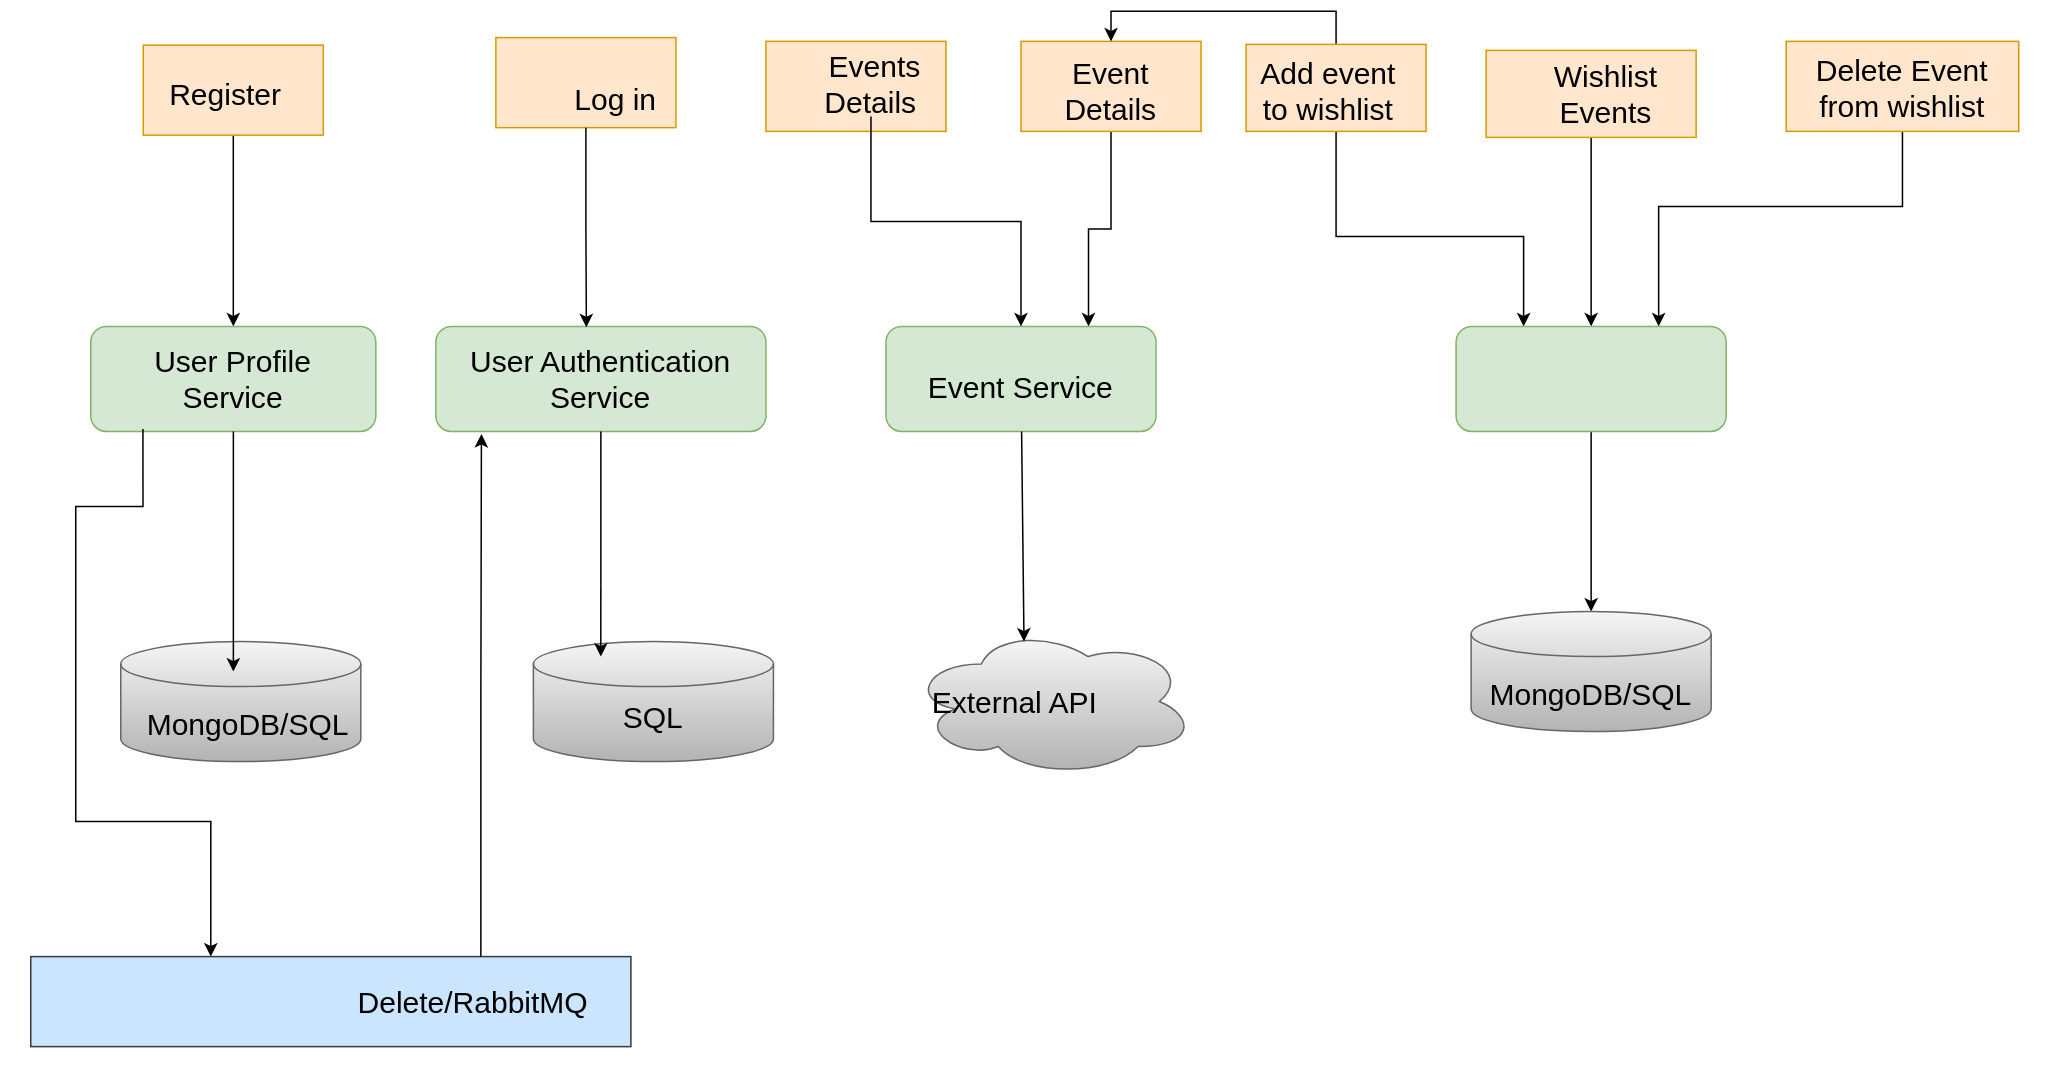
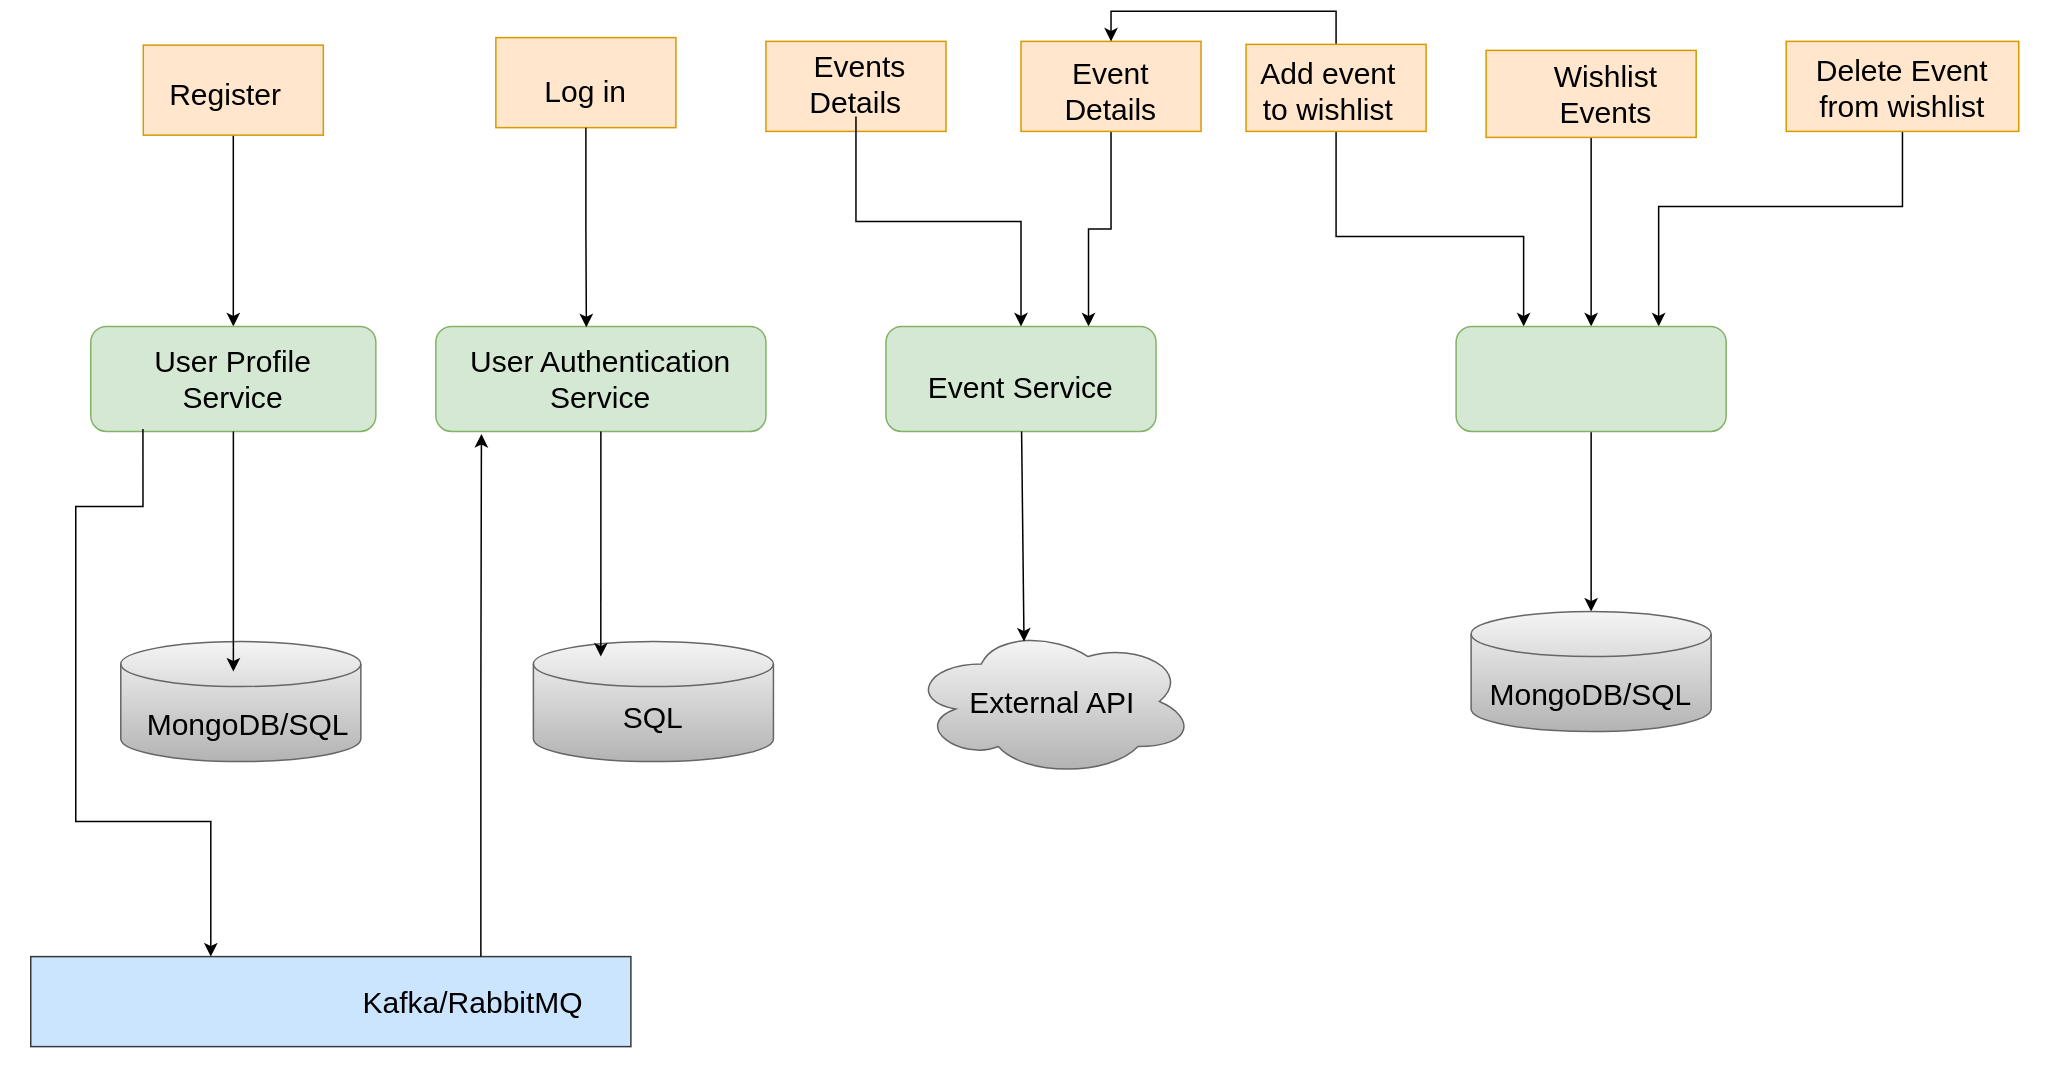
node "Events Details": moved (871, 83) -> (856, 83)
node "Log in": moved (616, 98) -> (586, 90)
node "External API": moved (1015, 701) -> (1052, 701)
node "Delete/RabbitMQ": label "Delete/RabbitMQ" -> "Kafka/RabbitMQ"
